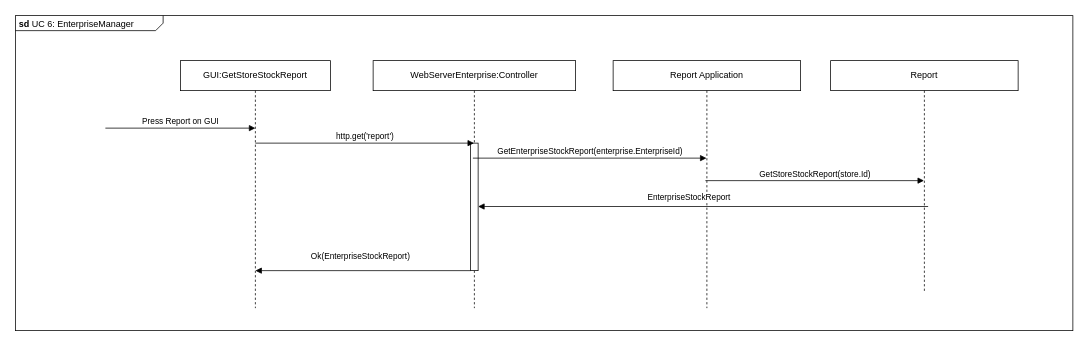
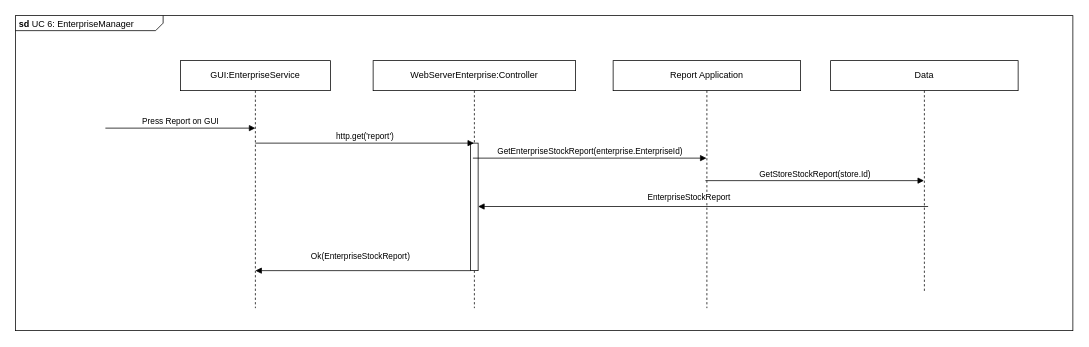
node "GUI:GetStoreStockReport": label "GUI:GetStoreStockReport" -> "GUI:EnterpriseService"
node "Report": label "Report" -> "Data"
